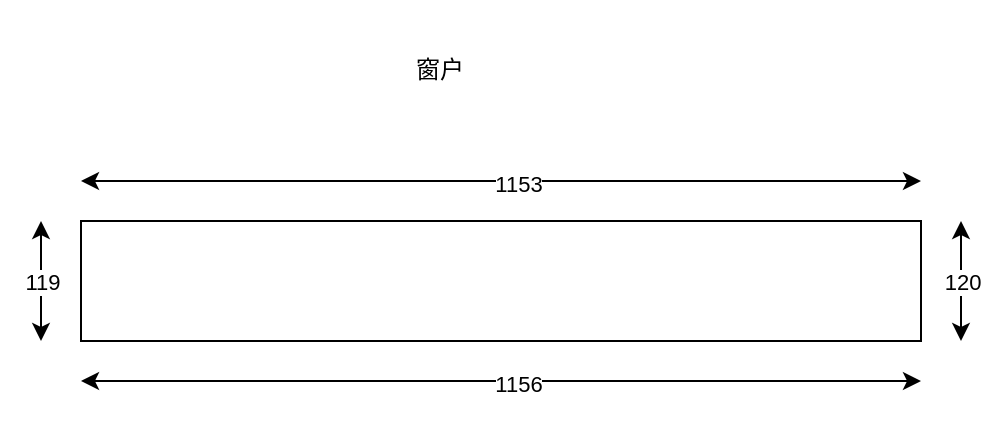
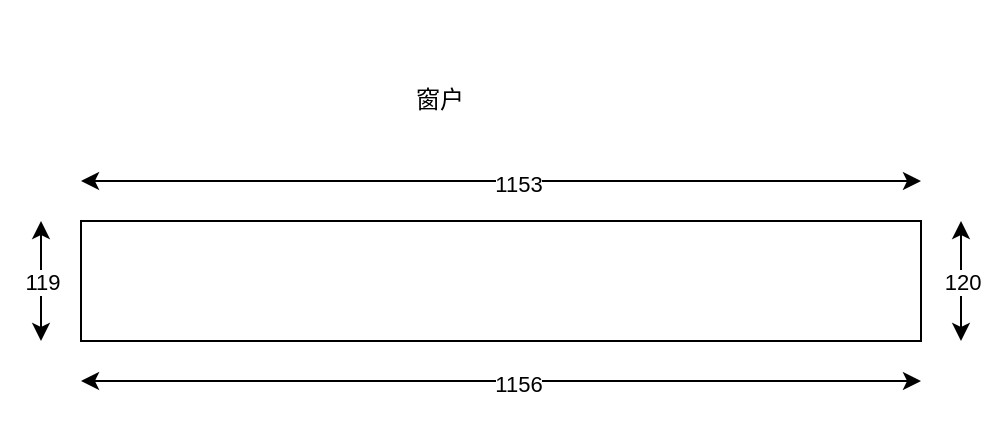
node "窗户": moved (441, 71) -> (441, 101)
